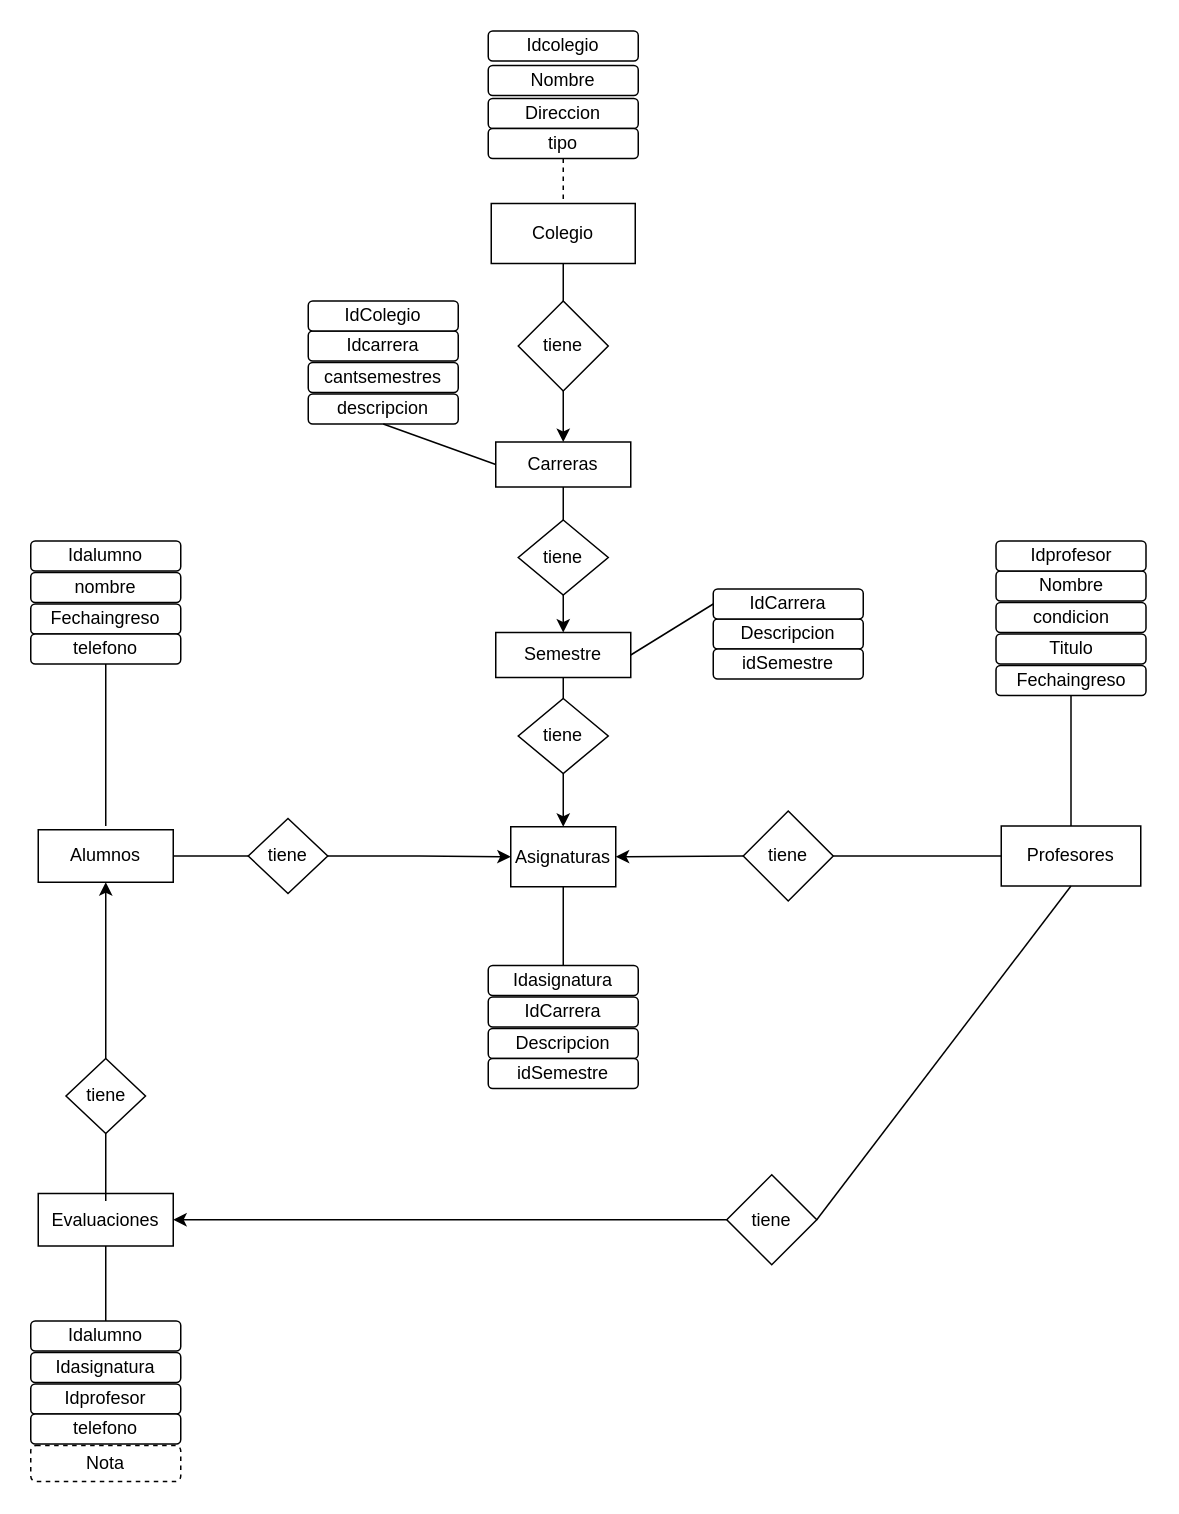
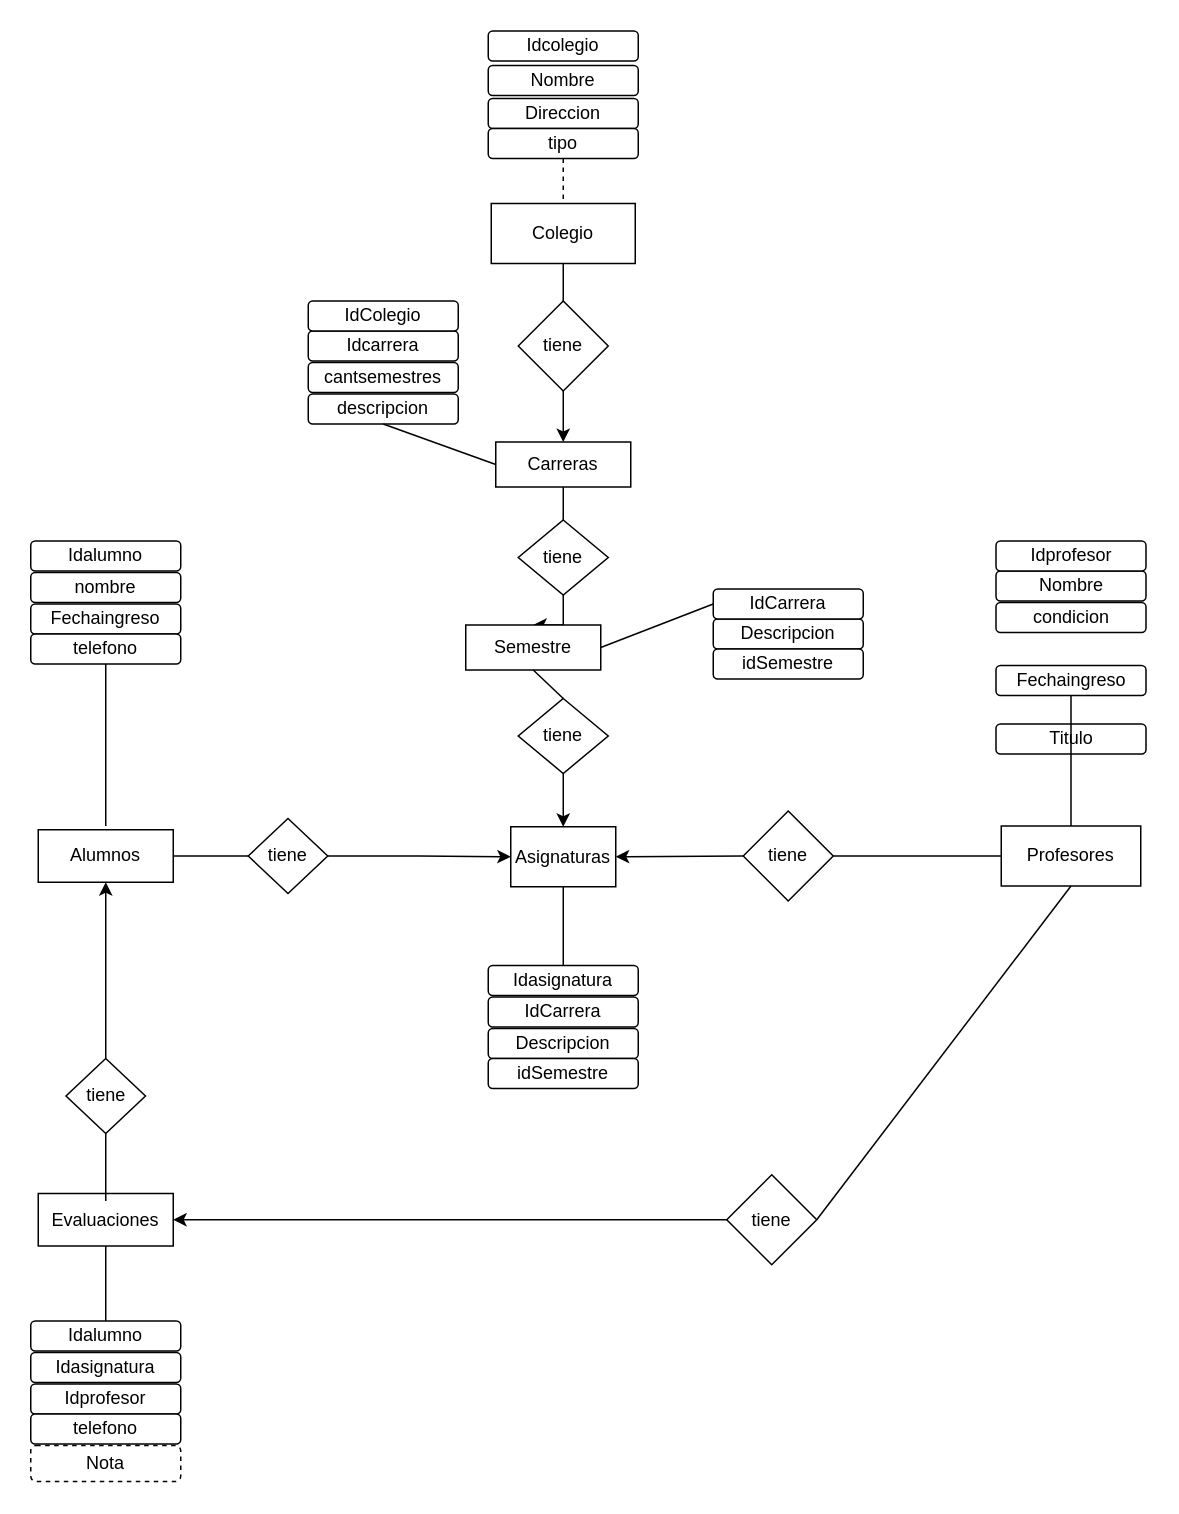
node "Titulo": moved (1071, 649) -> (1071, 739)
node "Semestre": moved (563, 655) -> (533, 647)
